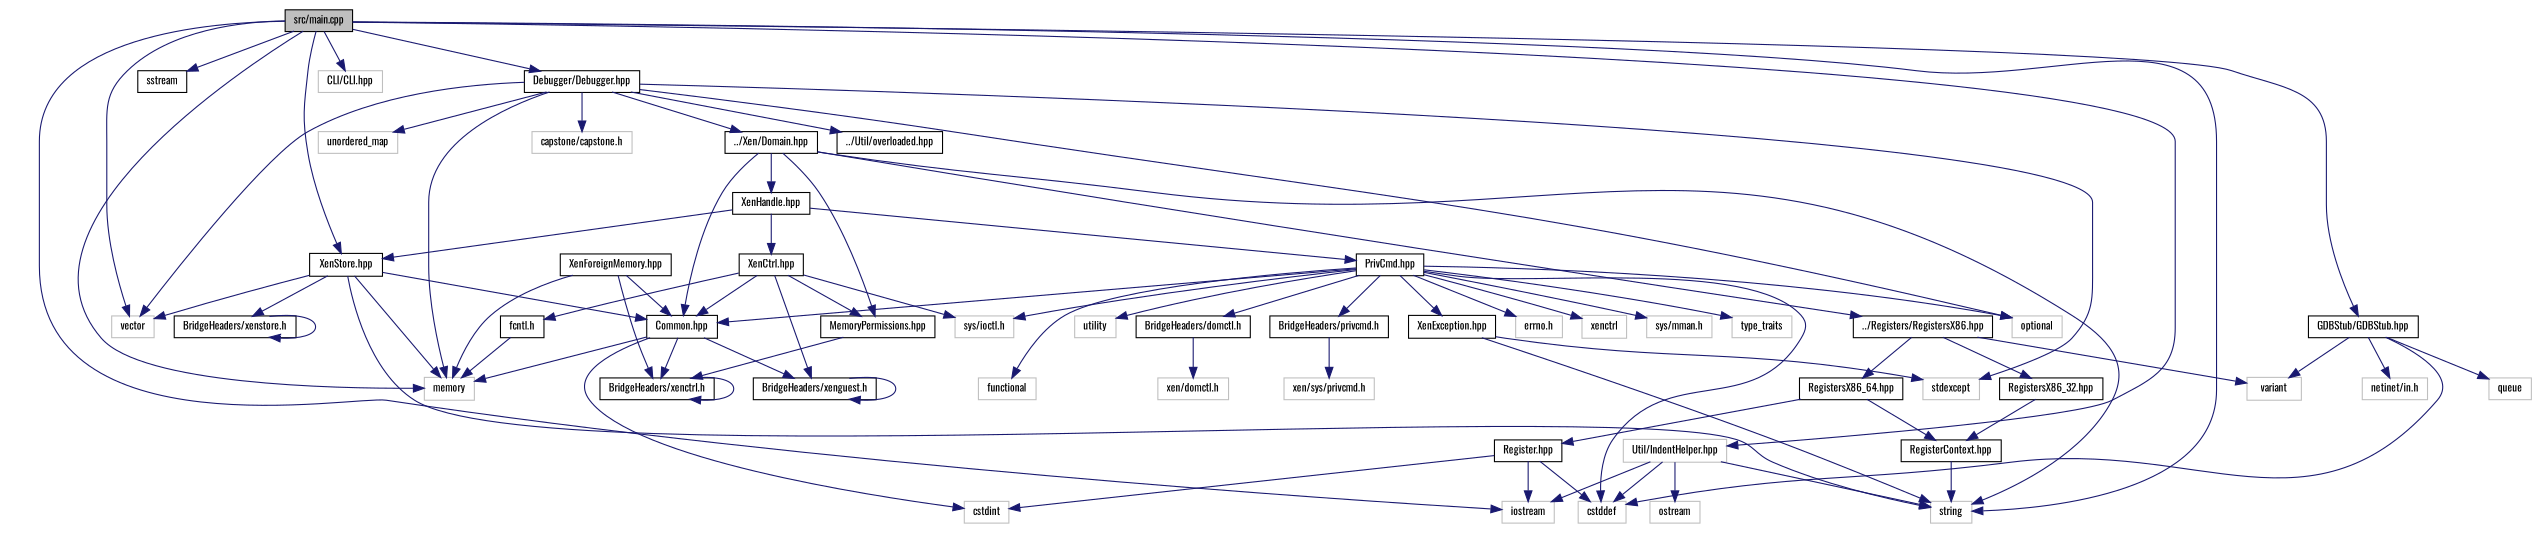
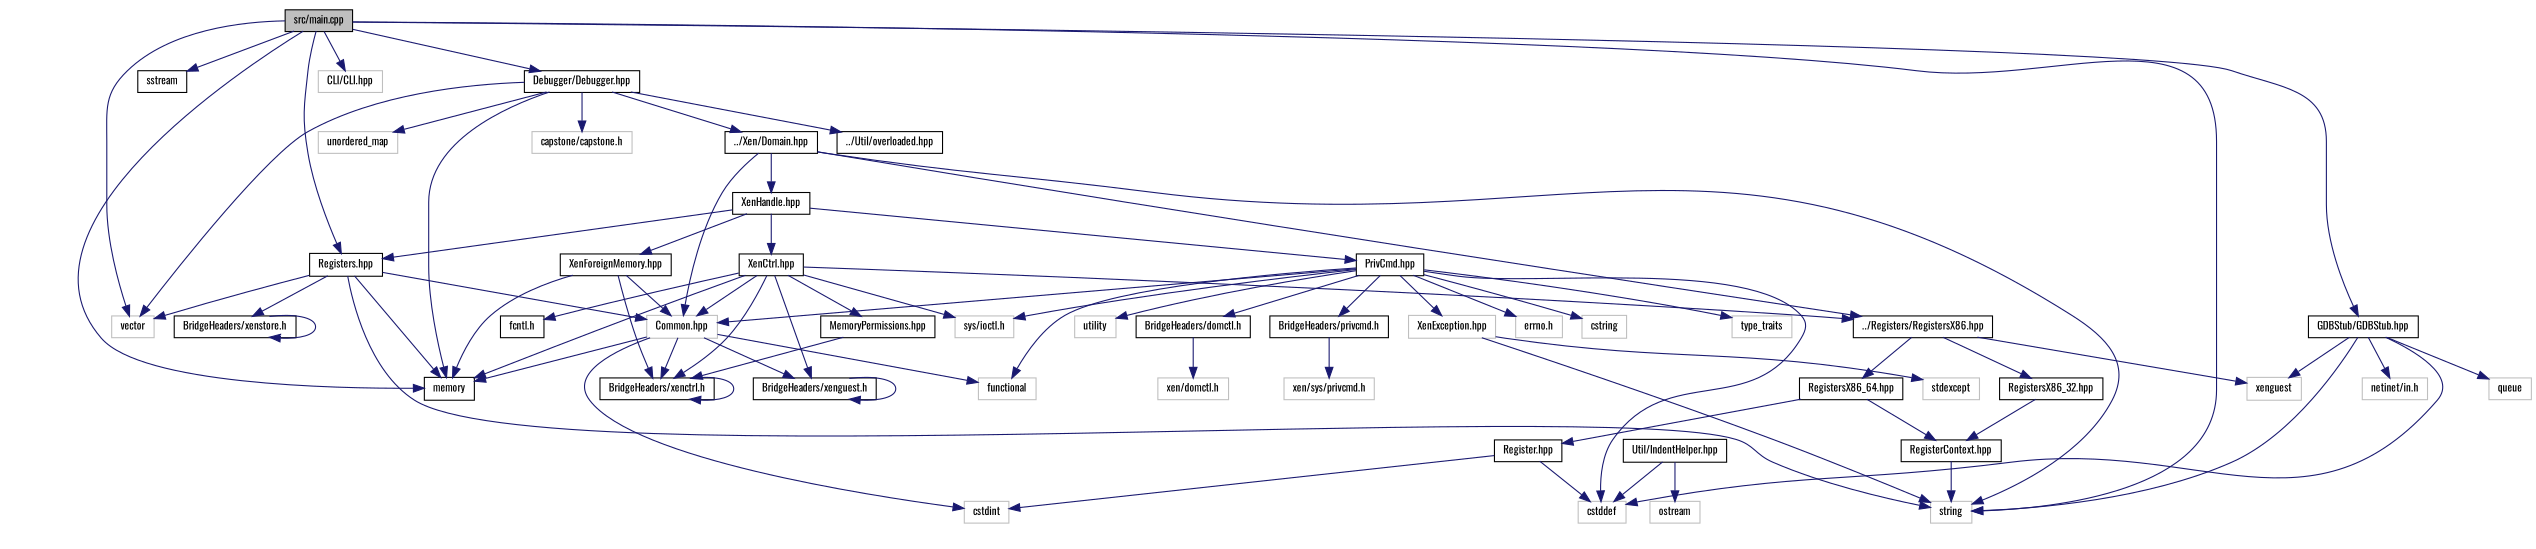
edge "src/main.cpp" -> "Util/IndentHelper.hpp": removed
edge "Debugger/Debugger.hpp" -> "stdexcept": removed
edge "../Xen/Domain.hpp" -> "MemoryPermissions.hpp": removed
edge "XenHandle.hpp" -> "XenForeignMemory.hpp": added
node "XenStore.hpp": label "XenStore.hpp" -> "Registers.hpp"
edge "XenCtrl.hpp" -> "../Registers/RegistersX86.hpp": added
node "Common.hpp": color black -> grey75
node "XenException.hpp": color black -> grey75
node "xenctrl": label "xenctrl" -> "cstring"
node "sys/mman.h": removed
node "optional": removed
edge "XenCtrl.hpp" -> "BridgeHeaders/xenctrl.h": added
edge "fcntl.h" -> "memory": now "XenCtrl.hpp" -> "memory"
edge "Common.hpp" -> "functional": added
node "memory": color grey75 -> black
node "variant": label "variant" -> "xenguest"
node "Util/IndentHelper.hpp": color grey75 -> black
edge "Util/IndentHelper.hpp" -> "string": now "GDBStub/GDBStub.hpp" -> "string"
node "iostream": removed
